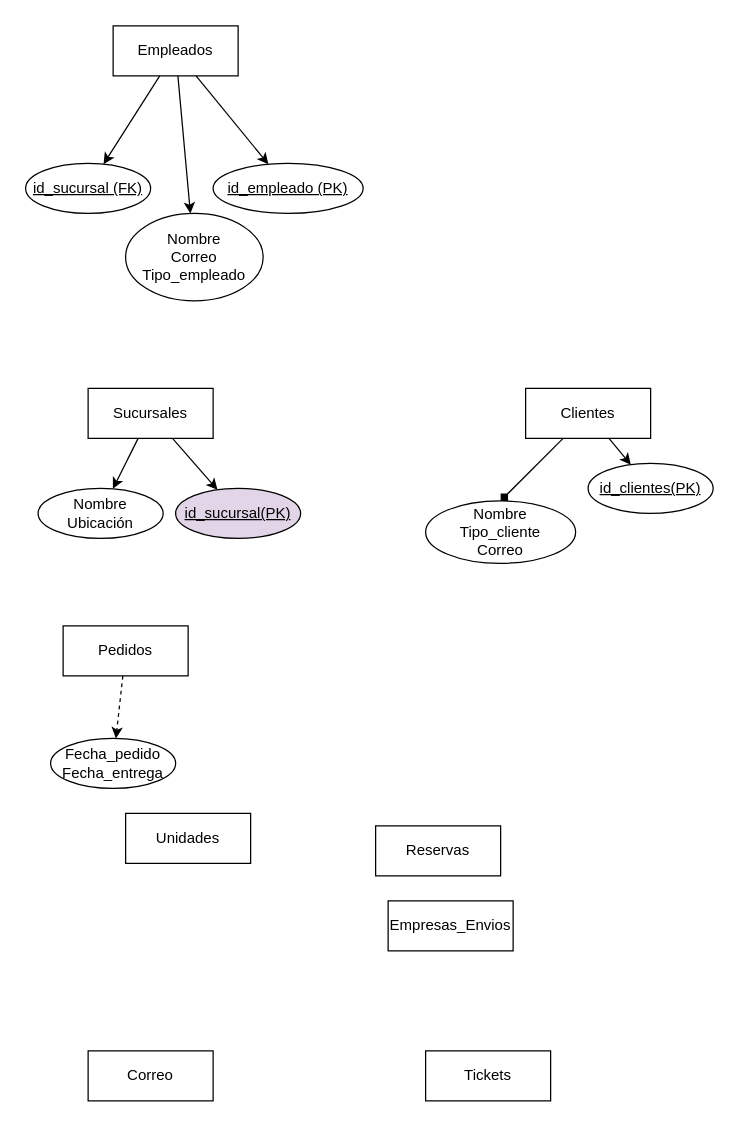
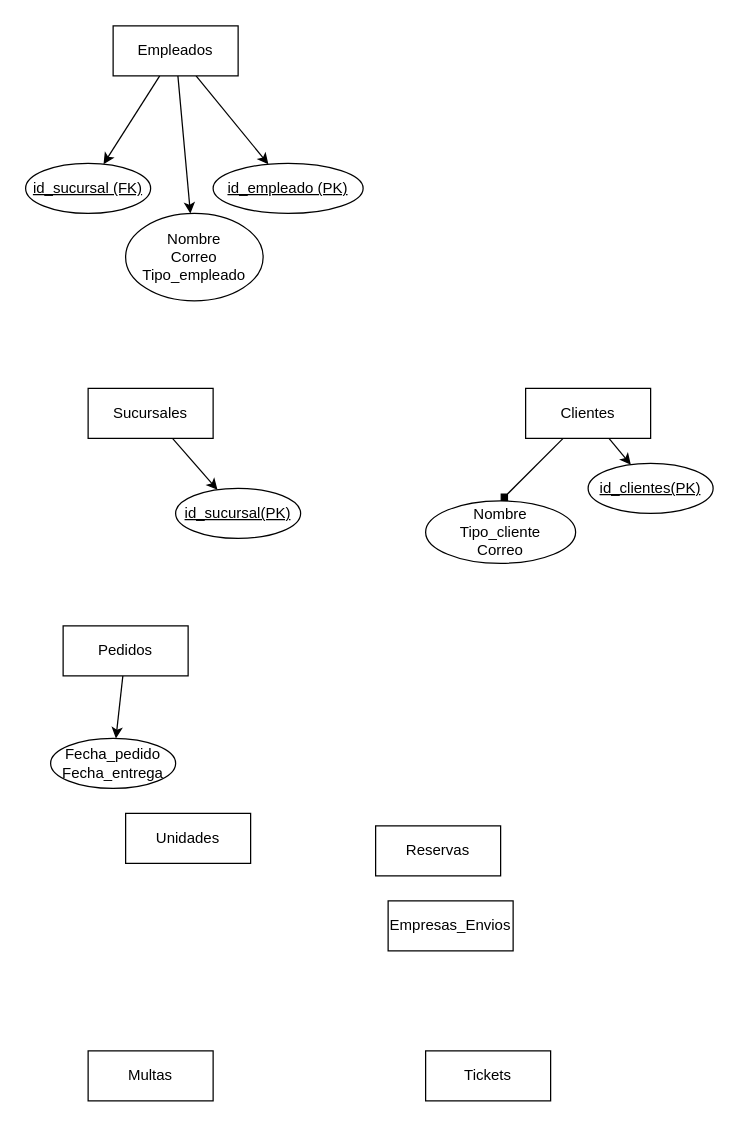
edge "Sucursales" -> "Nombre Ubicación": removed
node "Nombre Ubicación": removed
node "id_sucursal(PK)": fillcolor #e1d5e7 -> #ffffff
edge "Pedidos" -> "Fecha_pedido Fecha_entrega": style dashed -> solid
node "Correo": label "Correo" -> "Multas"
